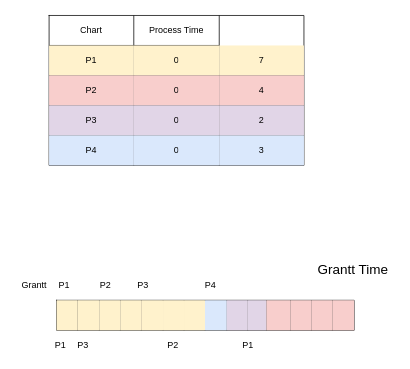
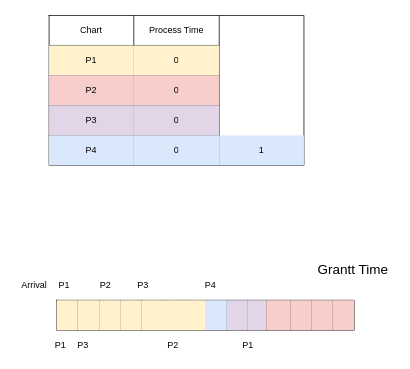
node "7": removed
node "4": removed
node "2": removed
node "3": label "3" -> "1"
node "Grantt": label "Grantt" -> "Arrival"
